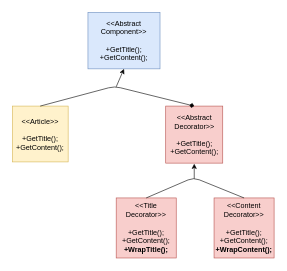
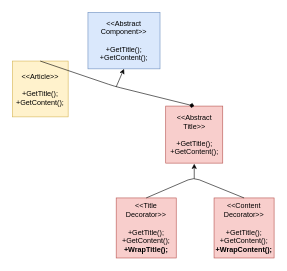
node "<<Article>> +GetTitle(); +GetContent();": moved (40, 134) -> (40, 89)
node "<<Abstract Decorator>> +GetTitle(); +GetContent();": label "<<Abstract Decorator>> +GetTitle(); +GetContent();" -> "<<Abstract Title>> +GetTitle(); +GetContent();"
